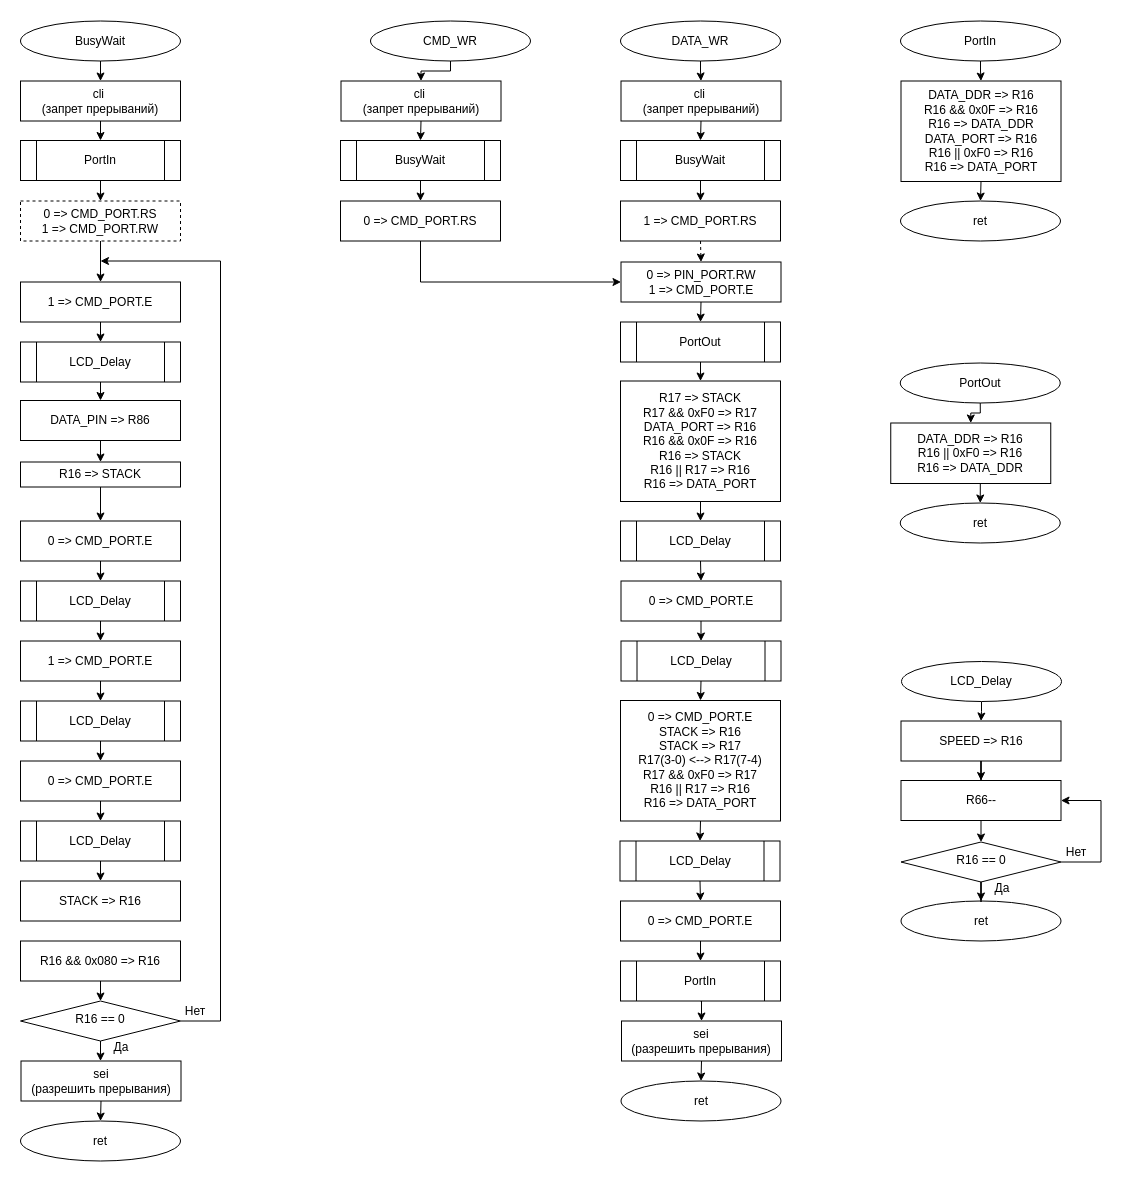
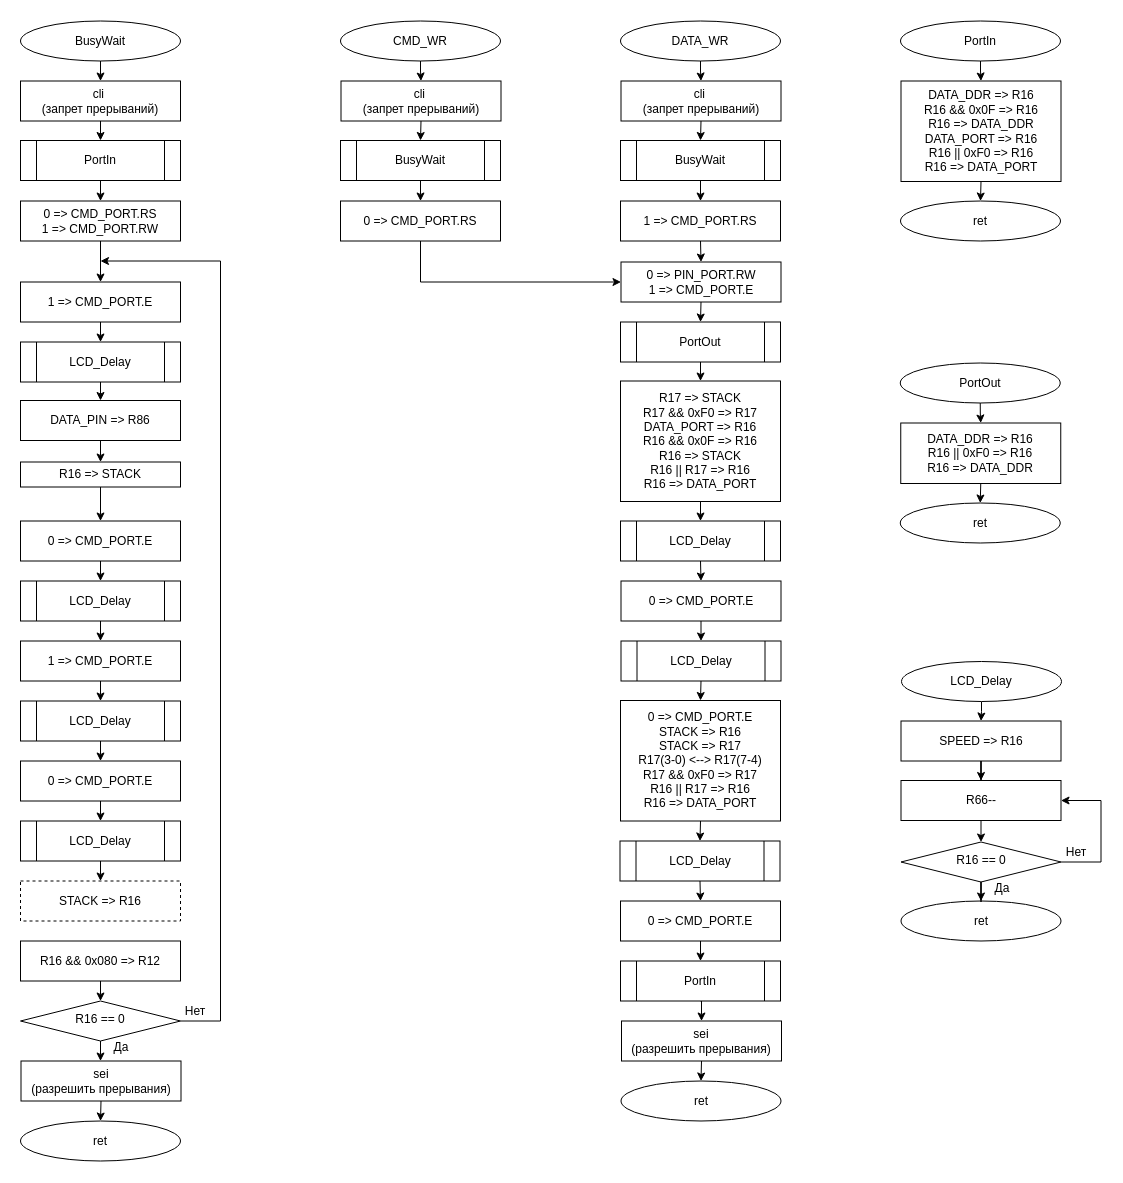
node "CMD_WR": moved (451, 41) -> (421, 41)
node "0 => CMD_PORT.RS 1 => CMD_PORT.RW": style dashed -> solid
edge "1 => CMD_PORT.RS" -> "0 => PIN_PORT.RW 1 => CMD_PORT.E": style dashed -> solid
node "DATA_DDR => R16 R16 || 0xF0 => R16 R16 => DATA_DDR": moved (971, 453) -> (981, 453)
node "STACK => R16": style solid -> dashed
node "R16 && 0x080 => R16": label "R16 && 0x080 => R16" -> "R16 && 0x080 => R12"
